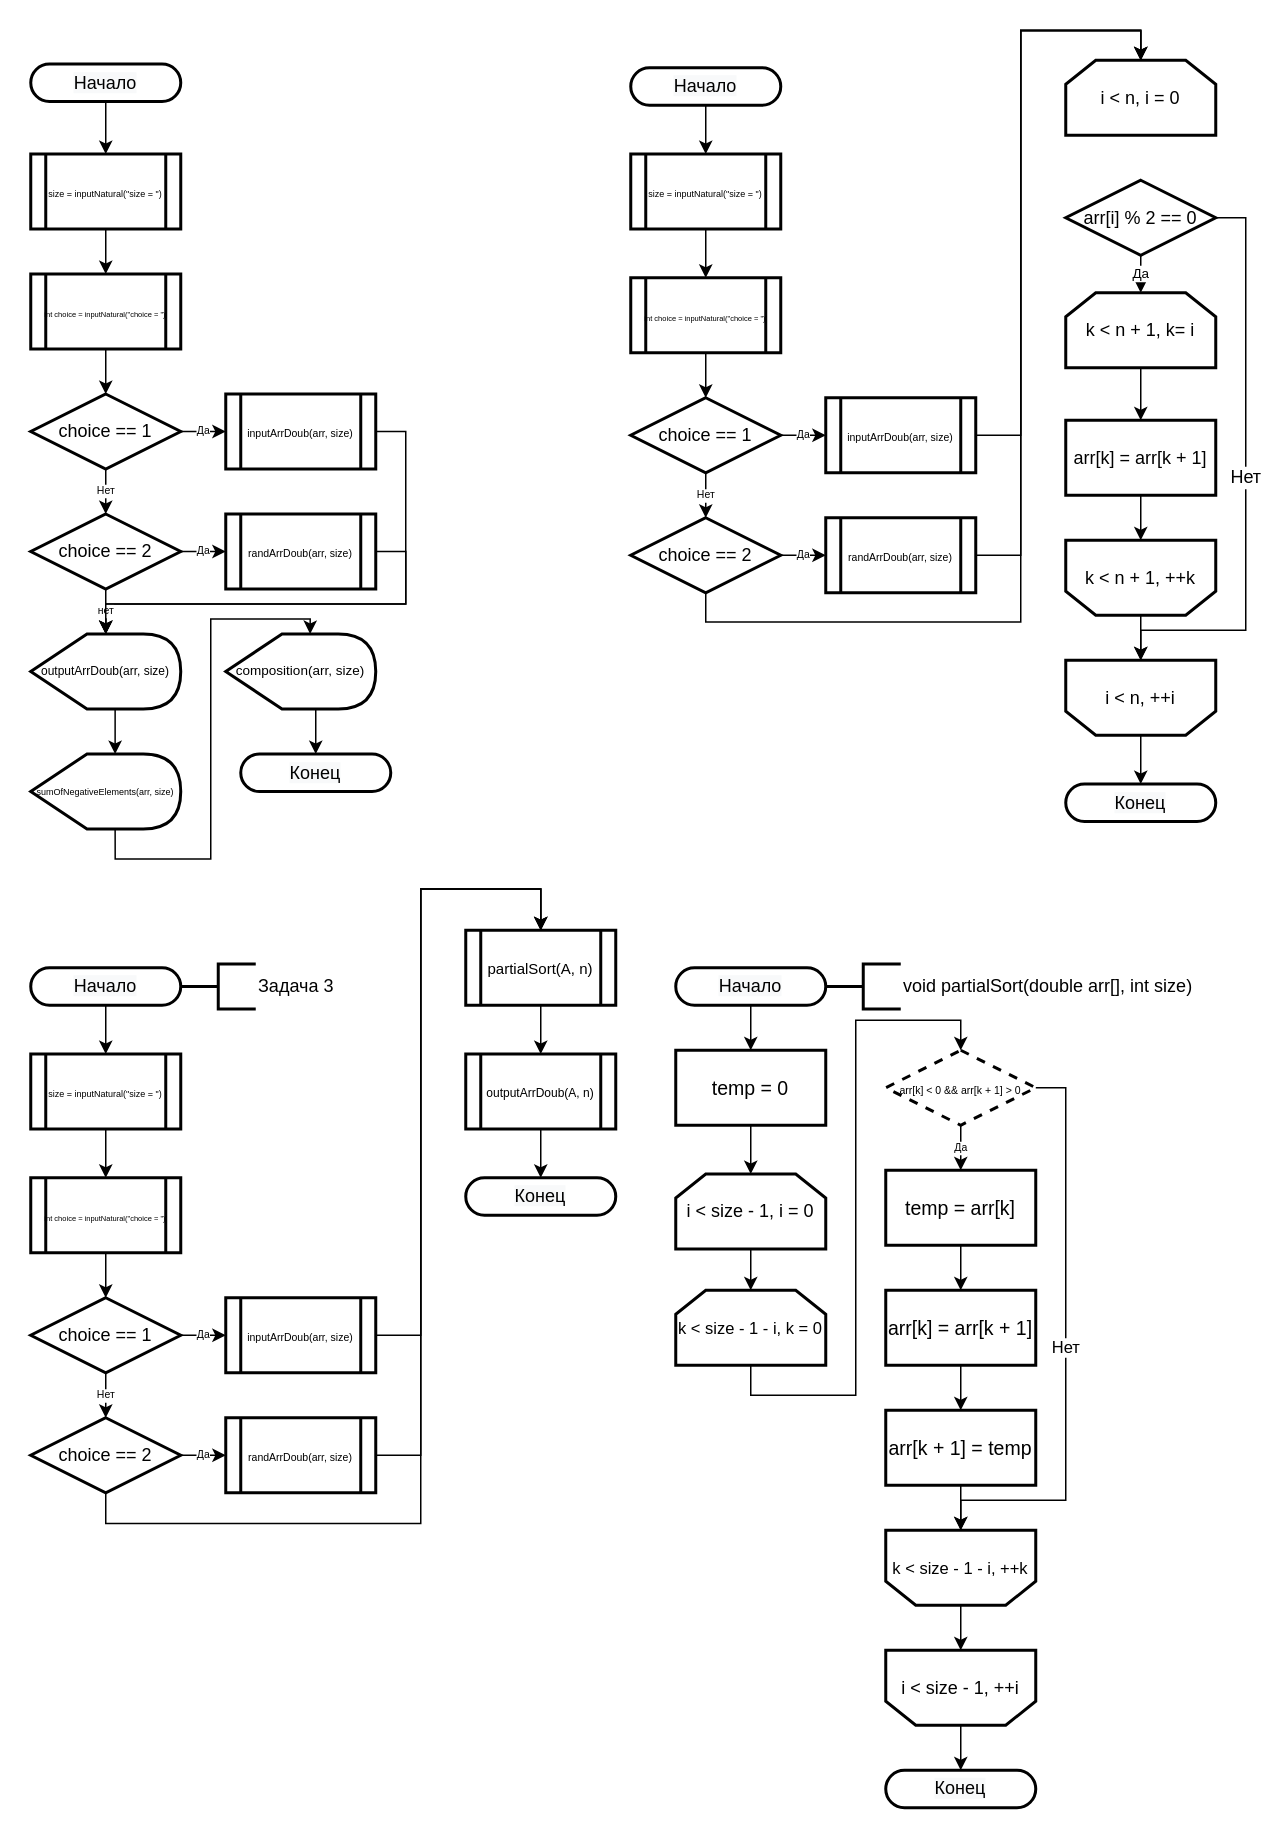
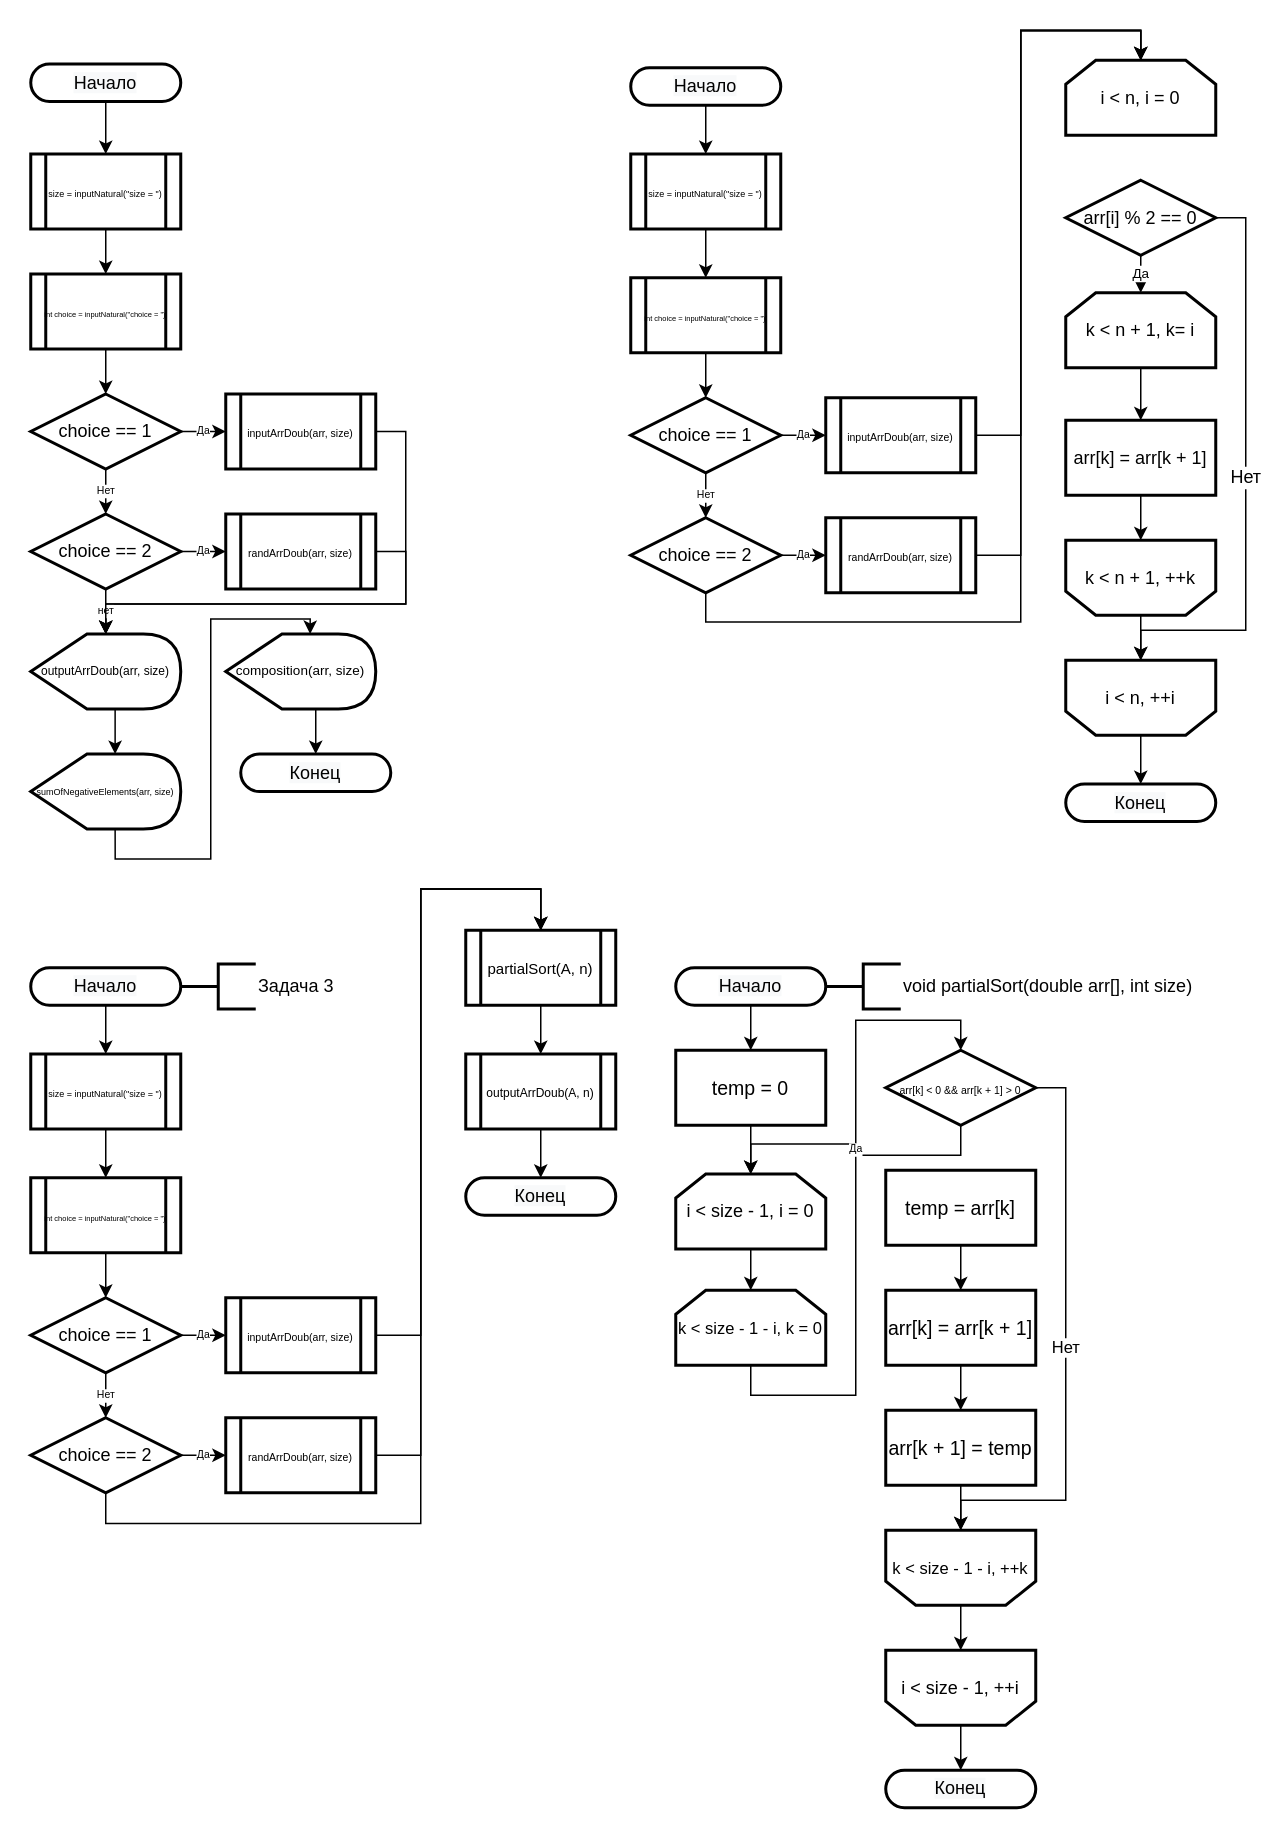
node "arr[k] < 0 && arr[k + 1] > 0": style dashed -> solid
edge "arr[k] < 0 && arr[k + 1] > 0" -> "temp = arr[k]": now "arr[k] < 0 && arr[k + 1] > 0" -> "i < size - 1, i = 0"
